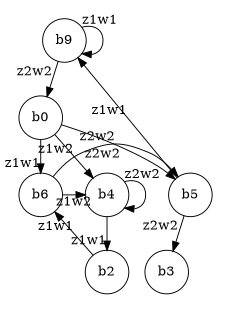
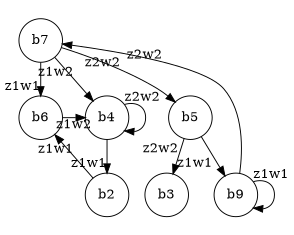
node "b0": label "b0" -> "b7"
edge "b6" -> "b5": removed, label "z2w2"
